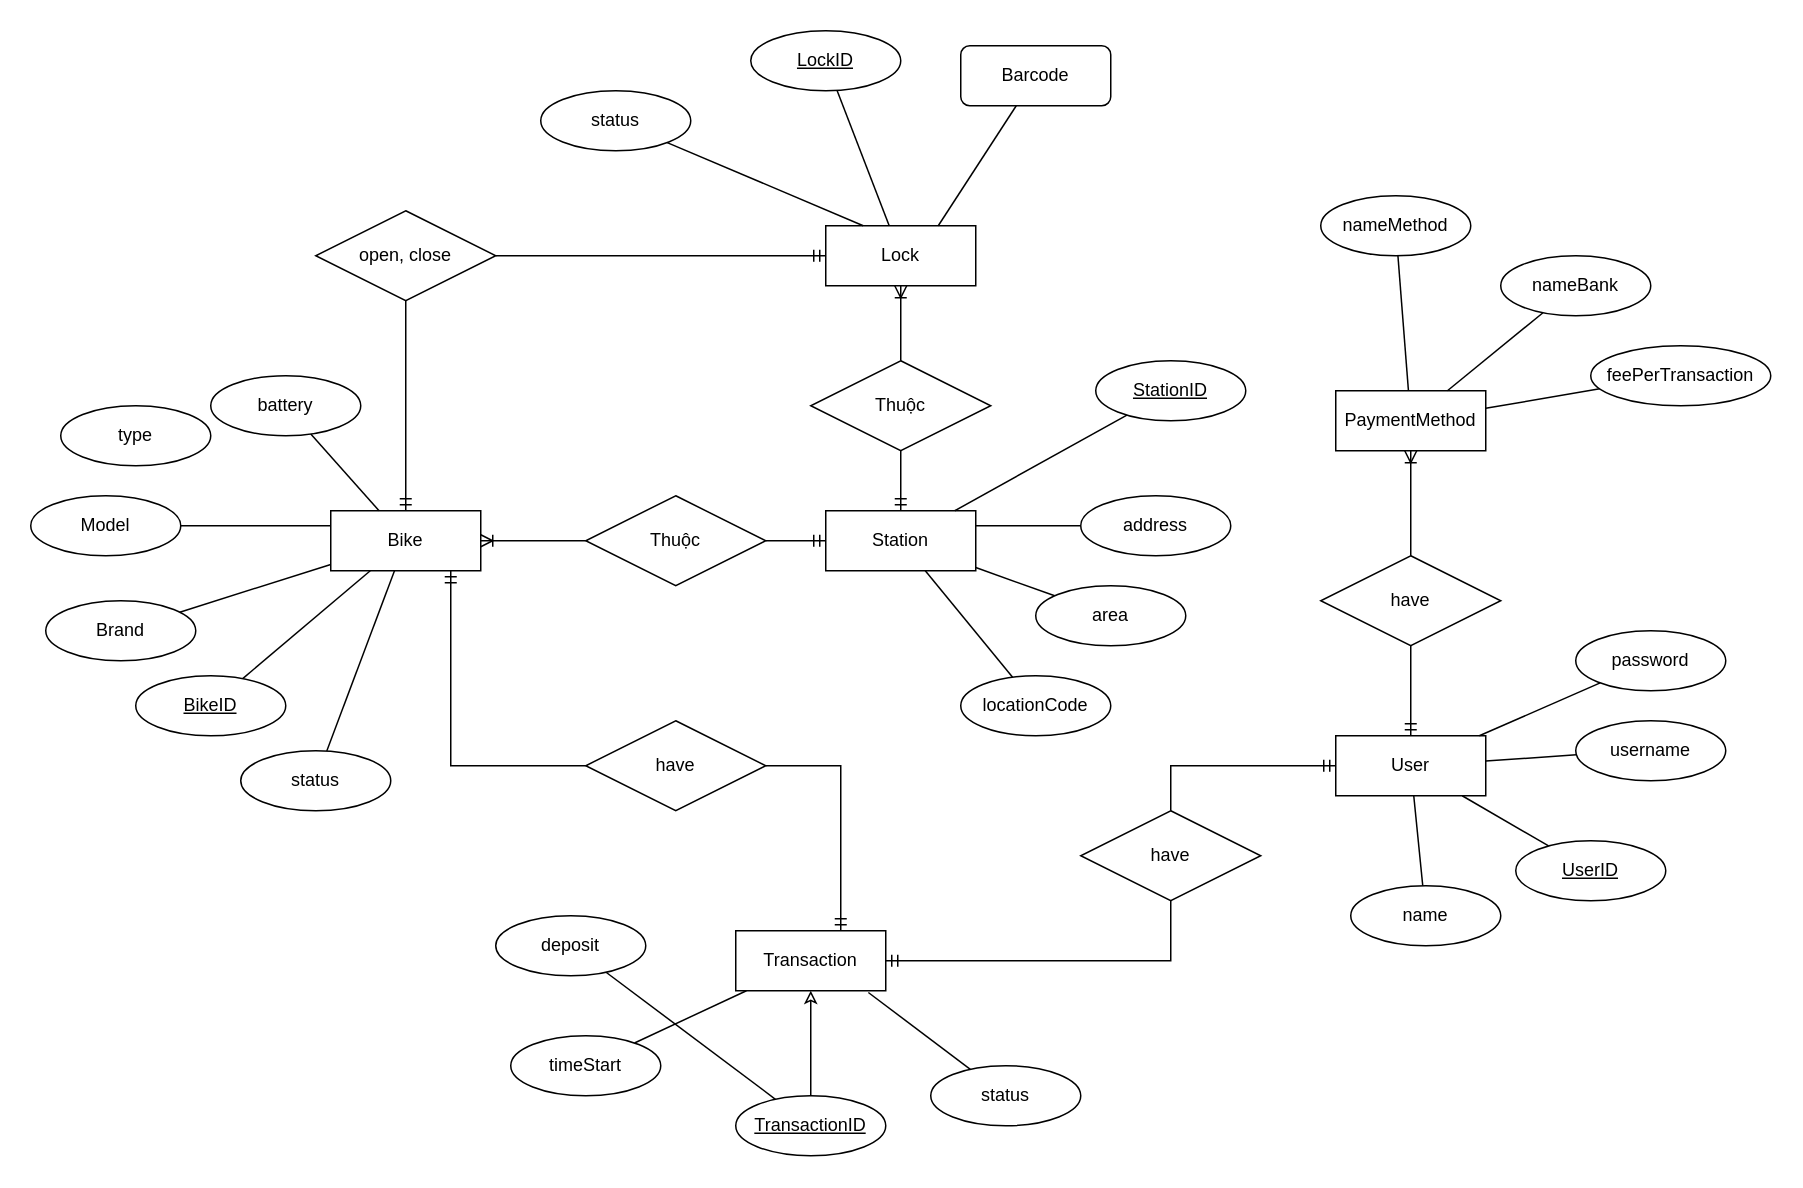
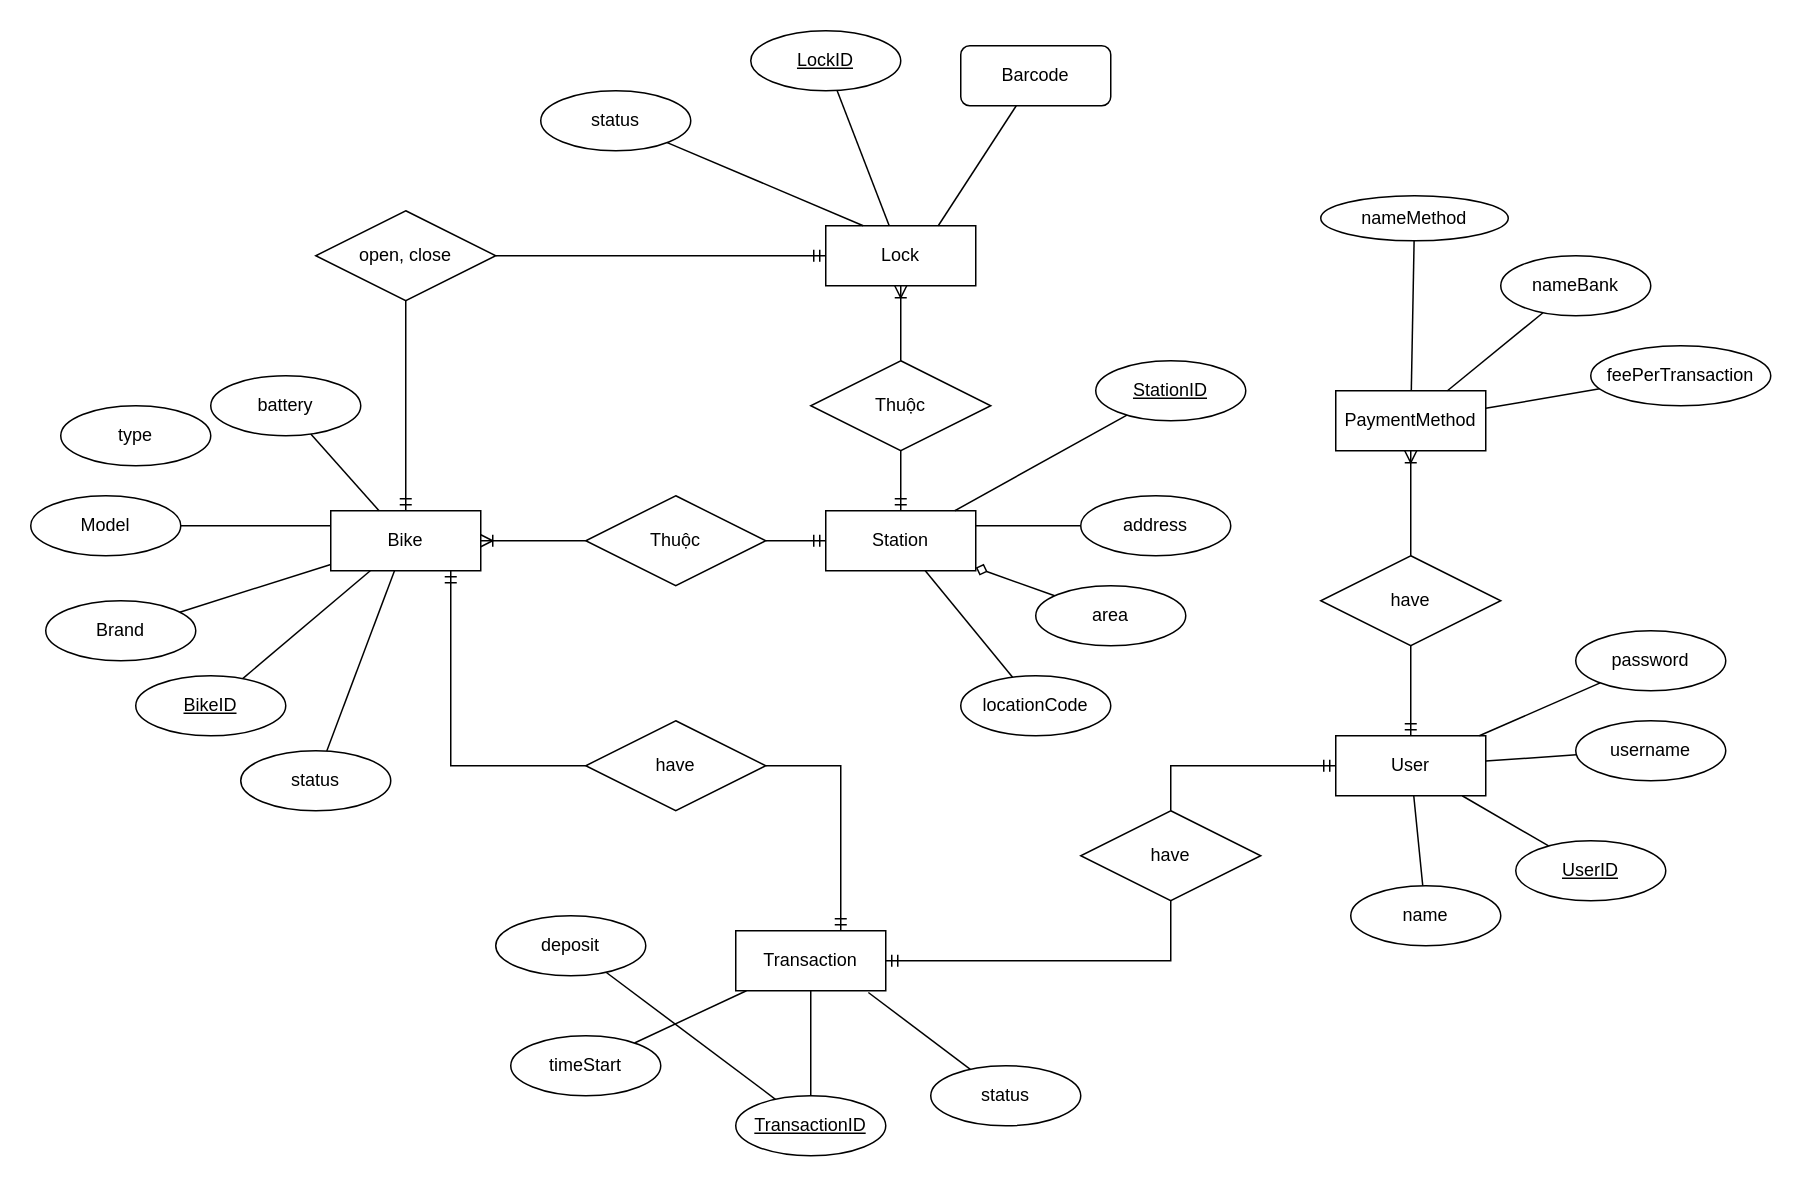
node "nameMethod": size 150x60 -> 188x45
edge "Station" -- "area": arrowhead none -> diamond
edge "TransactionID" -> "Transaction": arrowhead classic -> none
